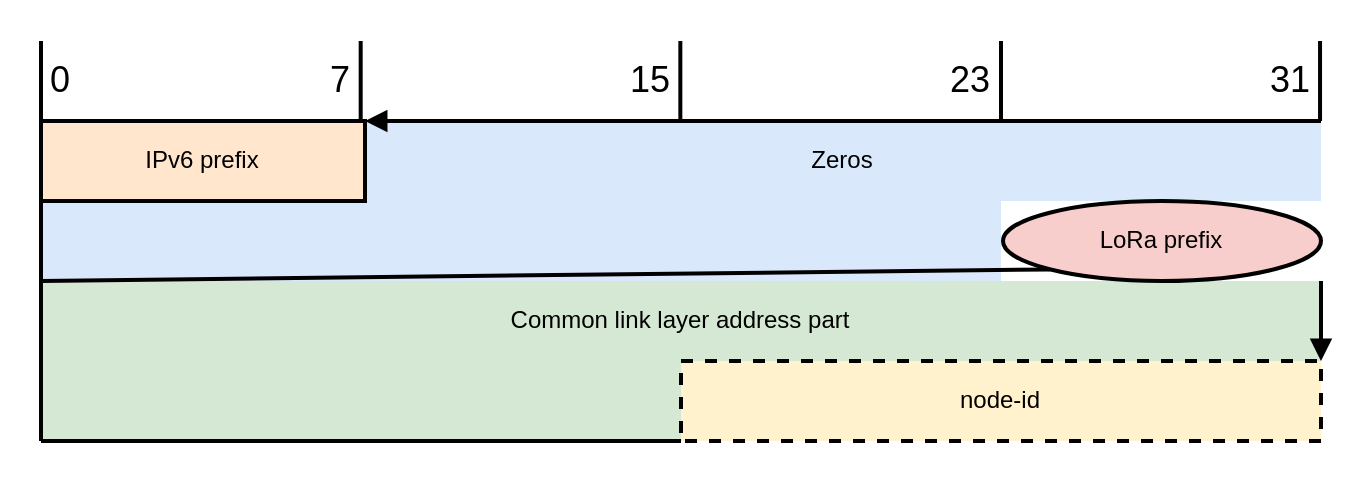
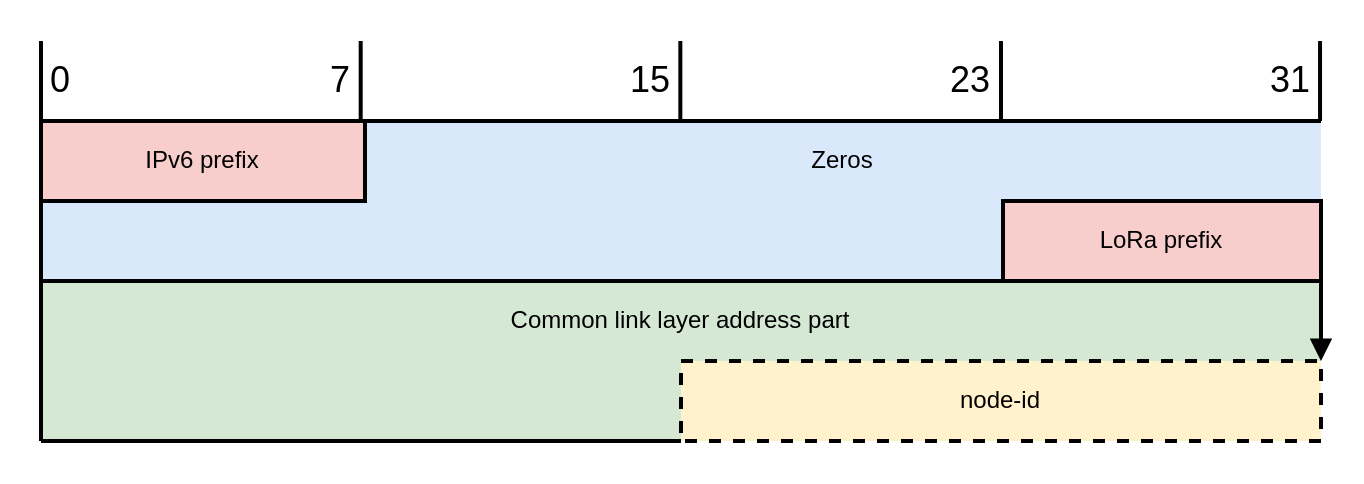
edge "Zeros" -> "IPv6 prefix": arrowhead block -> none
node "IPv6 prefix": fillcolor #ffe6cc -> #f8cecc
node "LoRa prefix": shape ellipse -> rectangle
